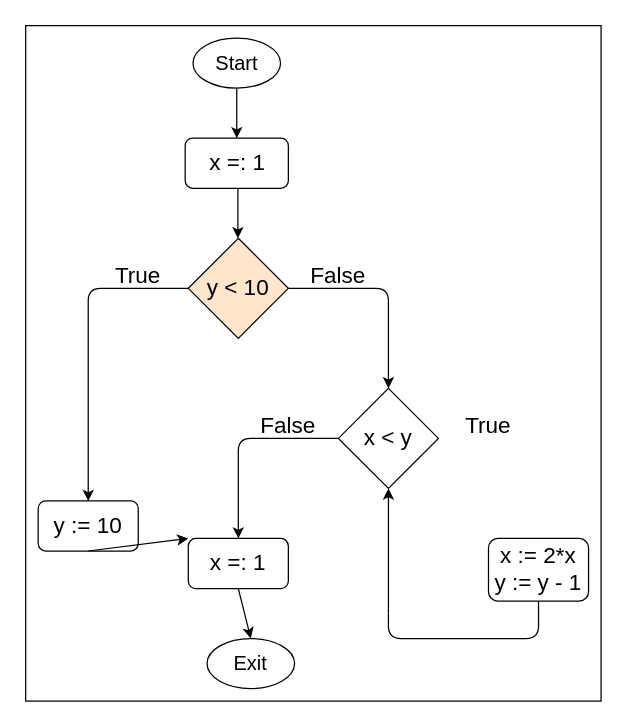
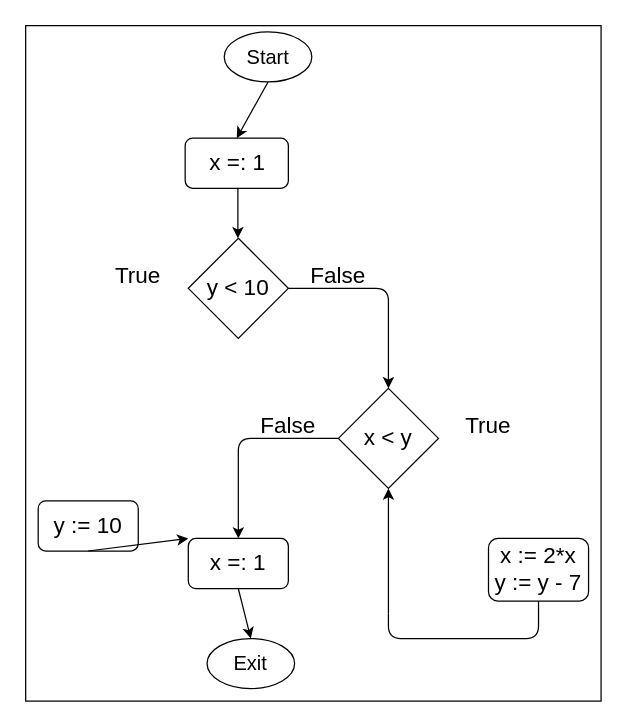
node "Start": moved (237, 63) -> (268, 57)
node "y < 10": fillcolor #ffe6cc -> #ffffff
edge "y < 10" -> "y := 10": removed
node "x := 2*x y := y - 1": label "x := 2*x y := y - 1" -> "x := 2*x y := y - 7"
